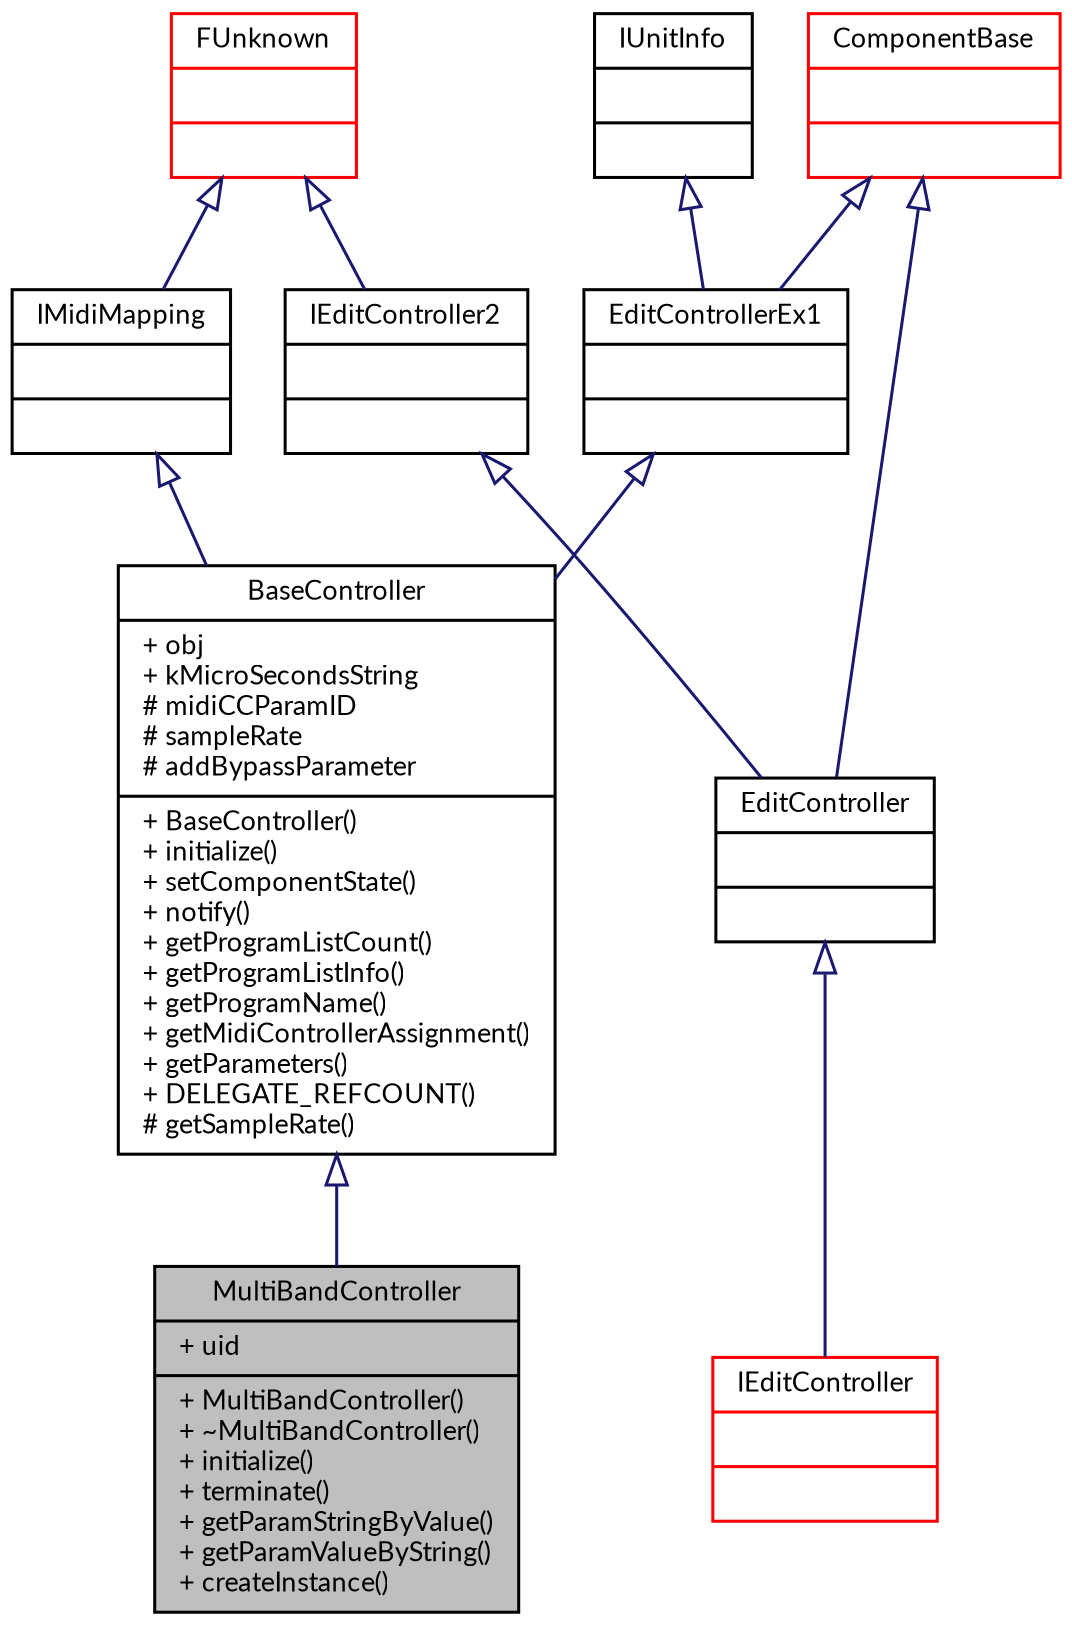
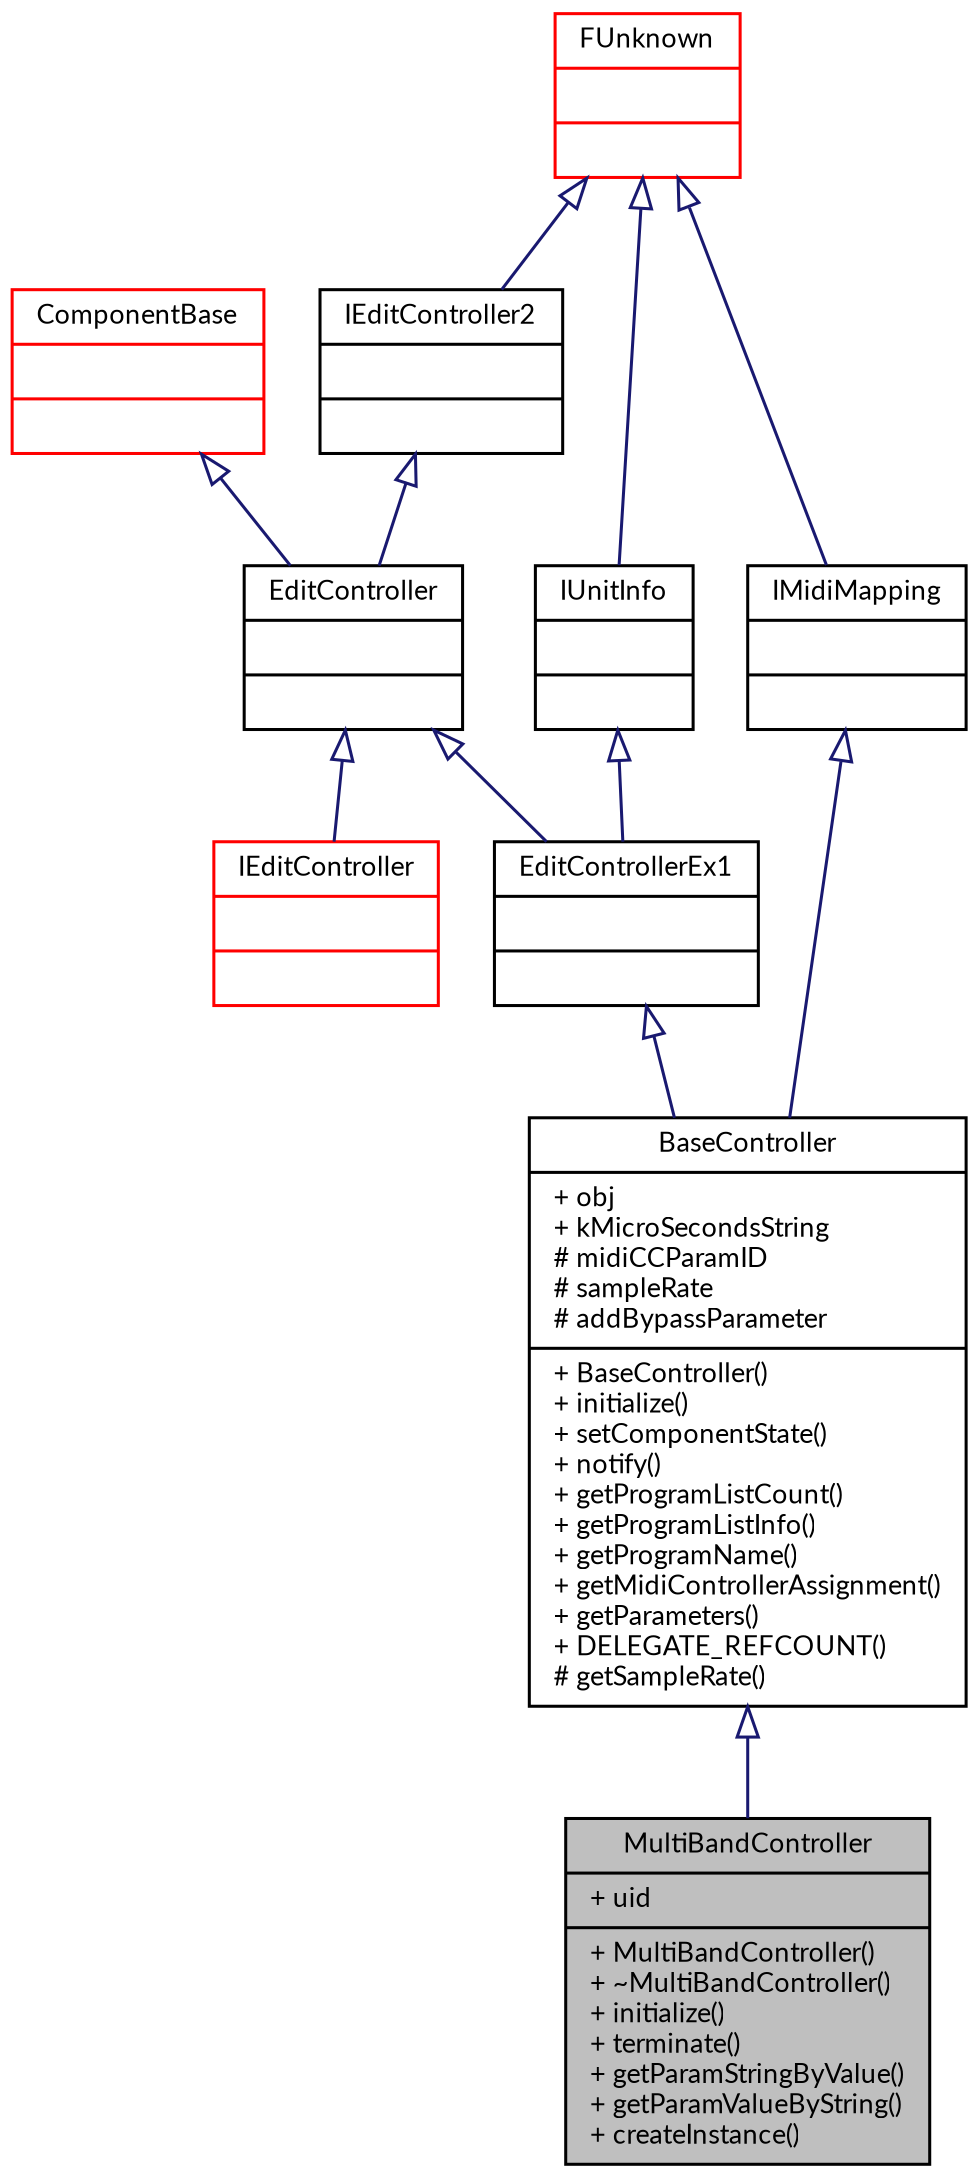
edge "EditControllerEx1" -> "ComponentBase": now "EditControllerEx1" -> "EditController"
edge "IUnitInfo" -> "FUnknown": added
